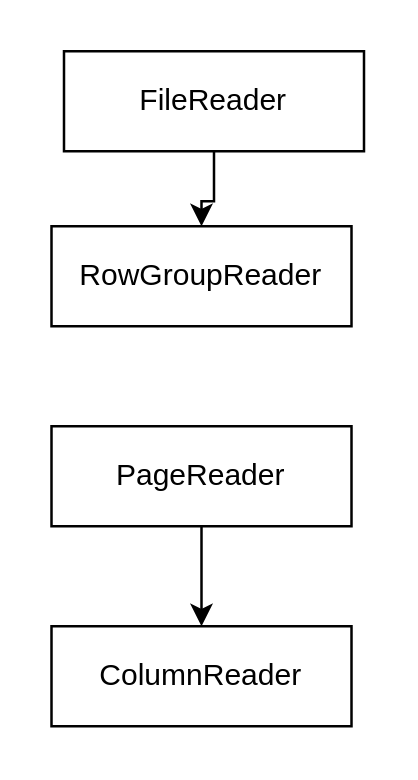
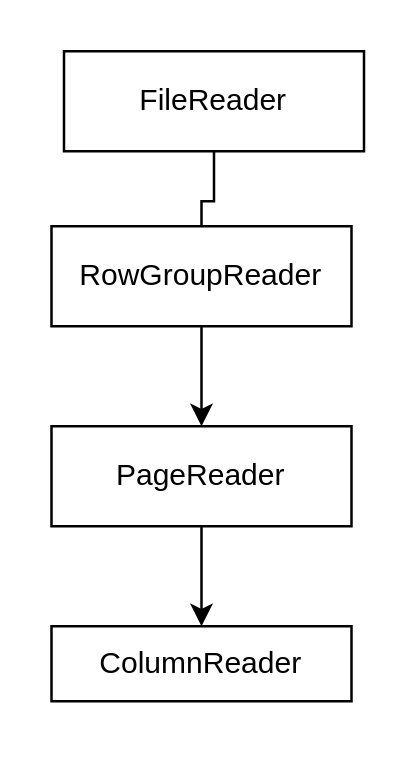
edge "FileReader" -> "RowGroupReader": arrowhead classic -> none
edge "RowGroupReader" -> "PageReader": added
node "ColumnReader": size 300x100 -> 300x75
